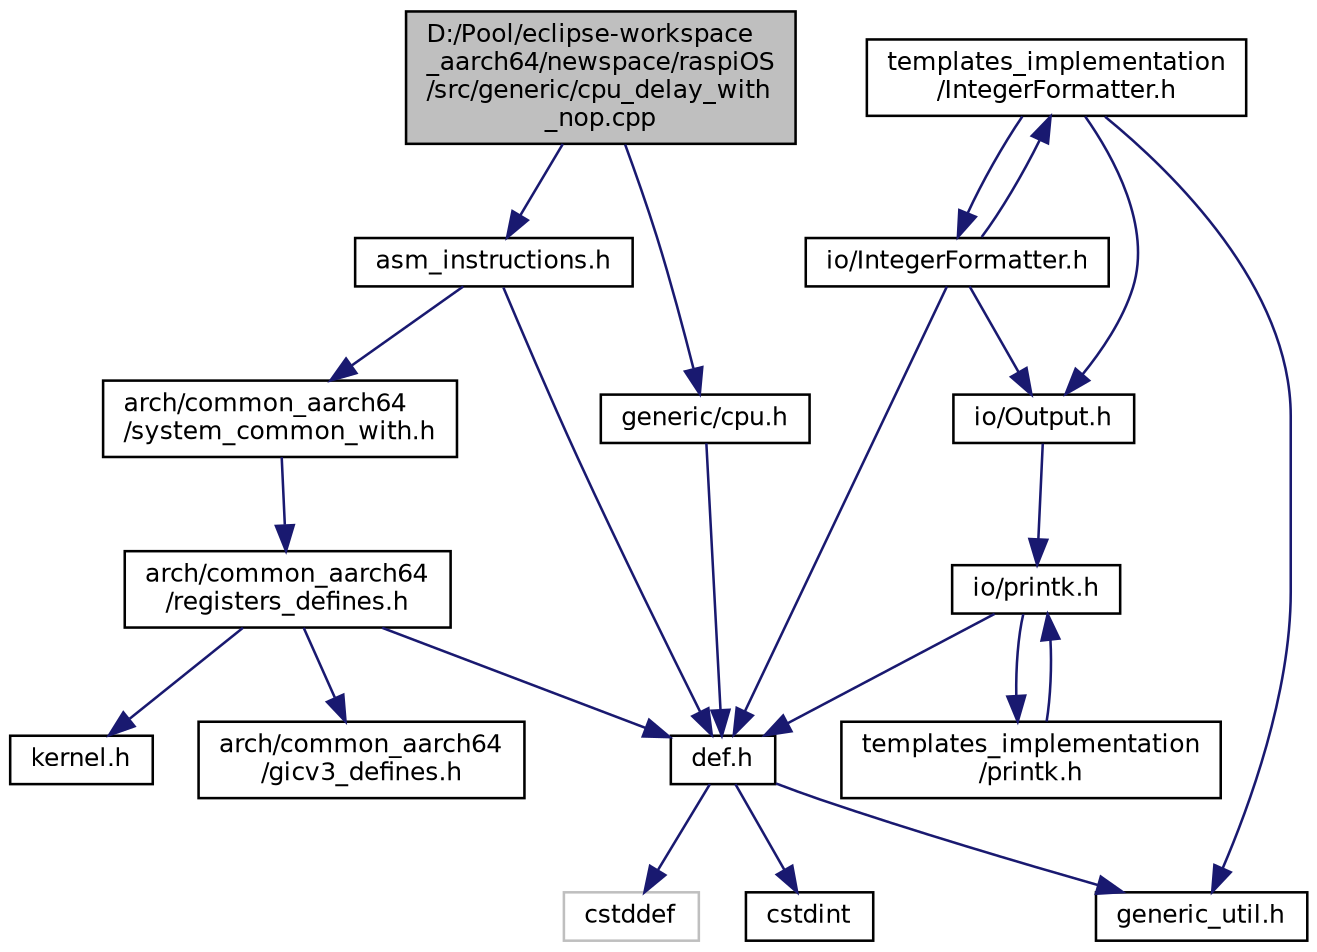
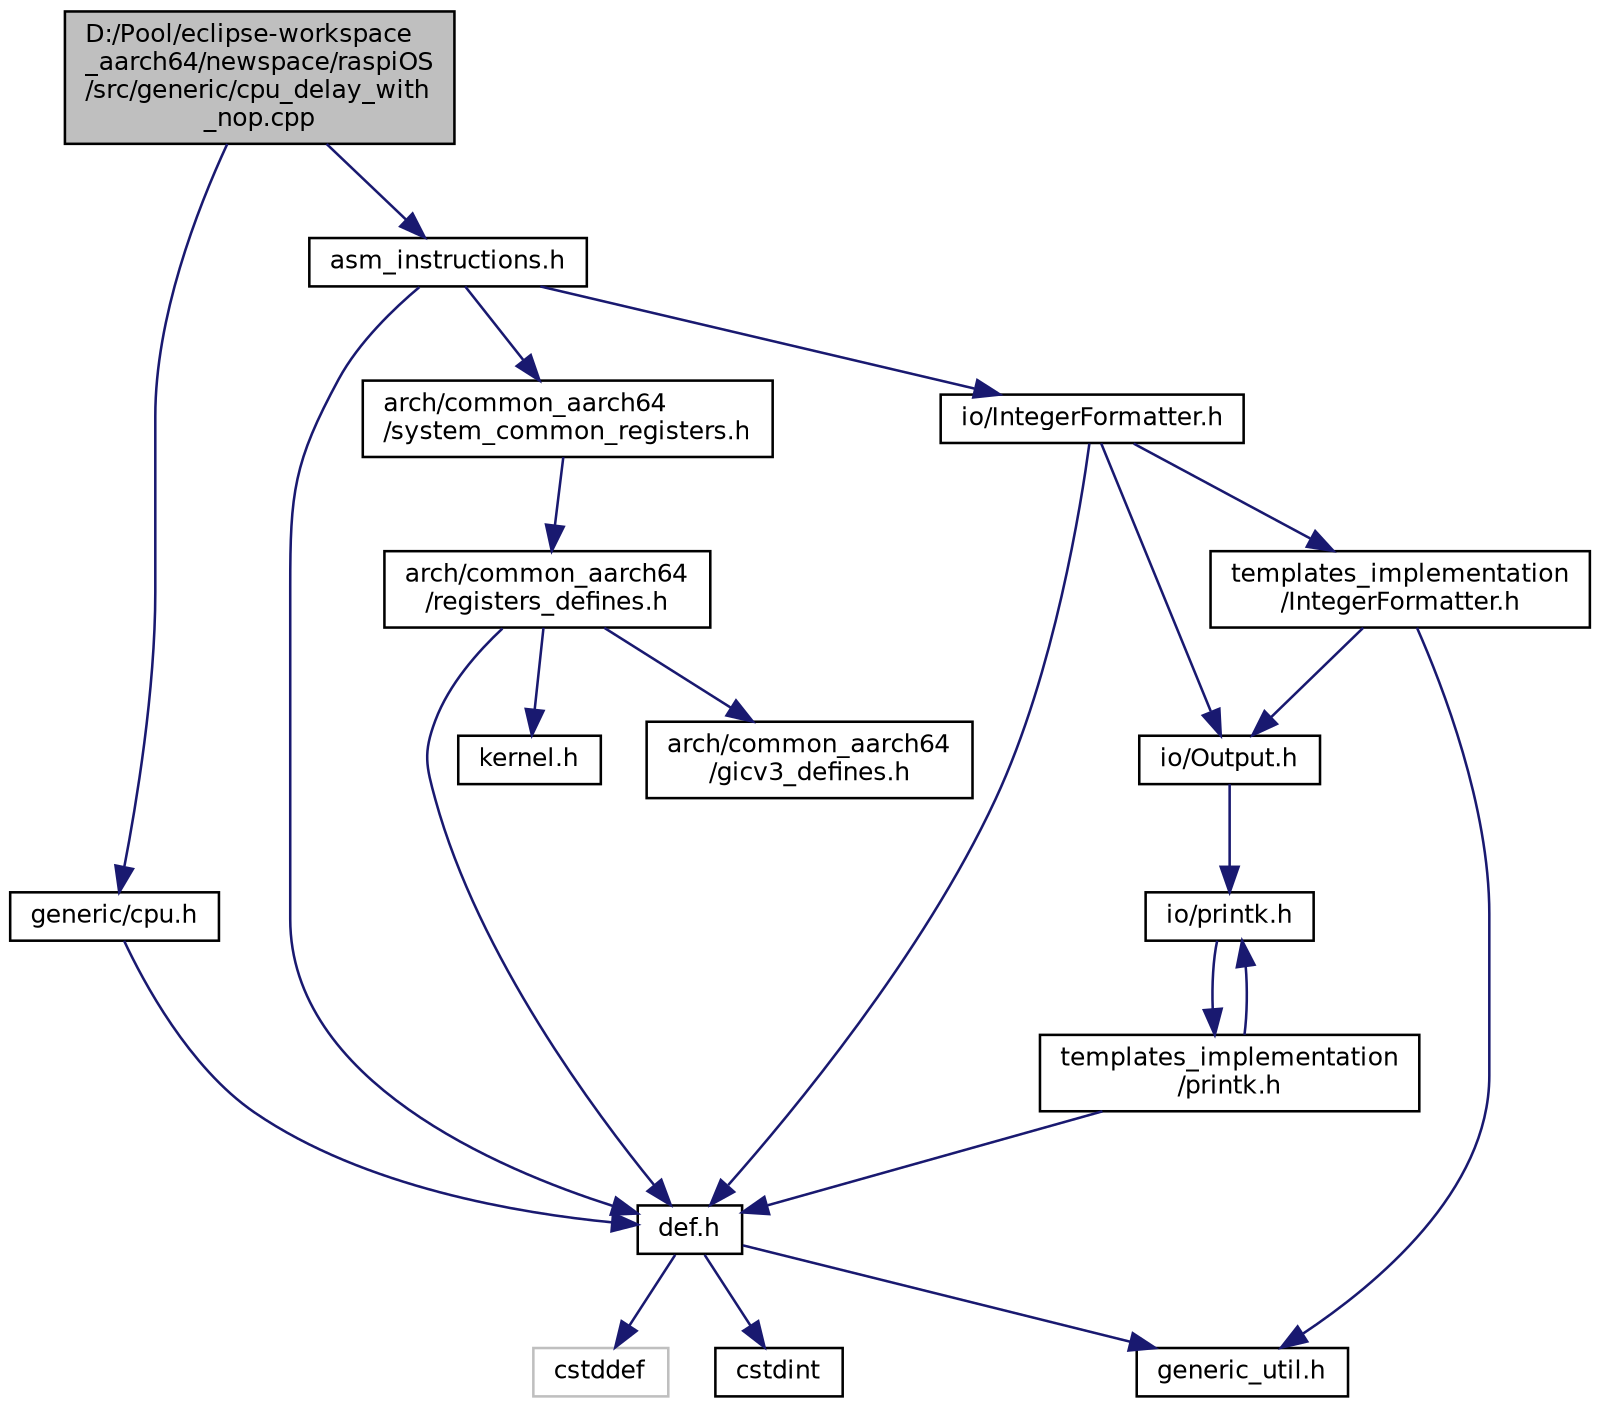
edge "templates_implementation /IntegerFormatter.h" -> "io/IntegerFormatter.h": now "asm_instructions.h" -> "io/IntegerFormatter.h"
node "arch/common_aarch64 /system_common_with.h": label "arch/common_aarch64 /system_common_with.h" -> "arch/common_aarch64 /system_common_registers.h"
edge "io/printk.h" -> "def.h": now "templates_implementation /printk.h" -> "def.h"
